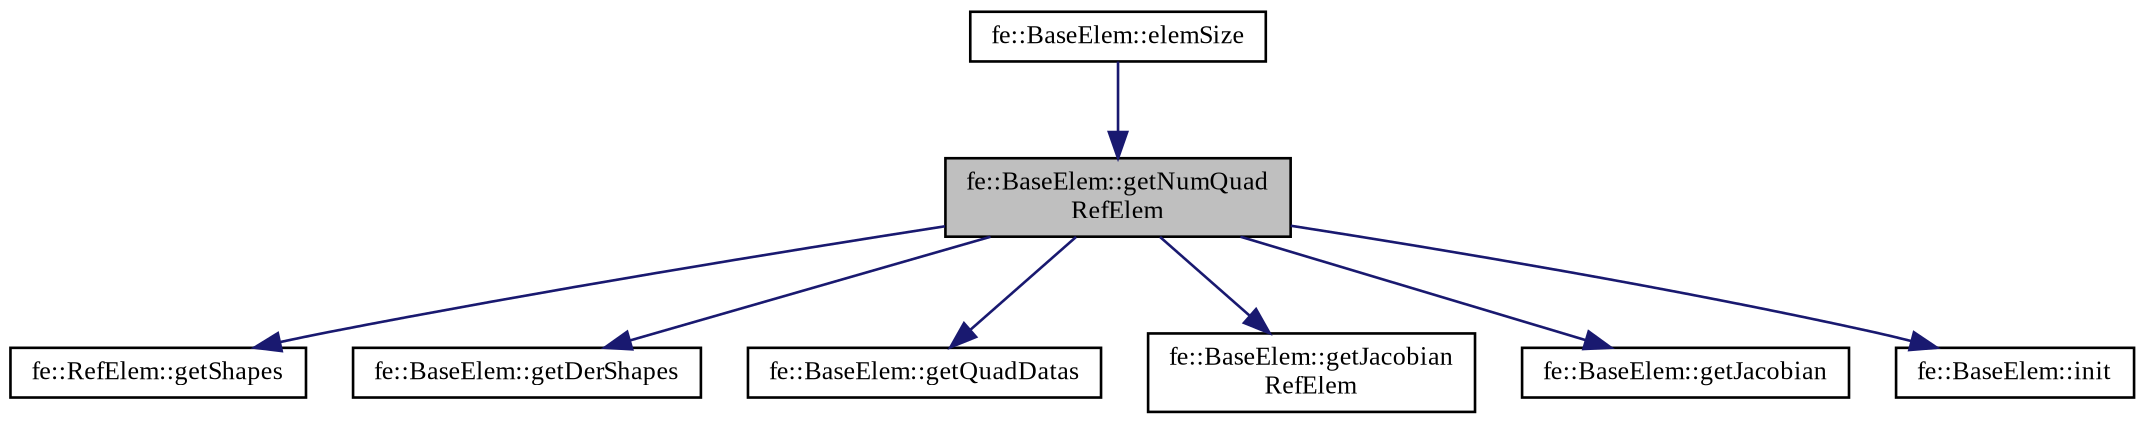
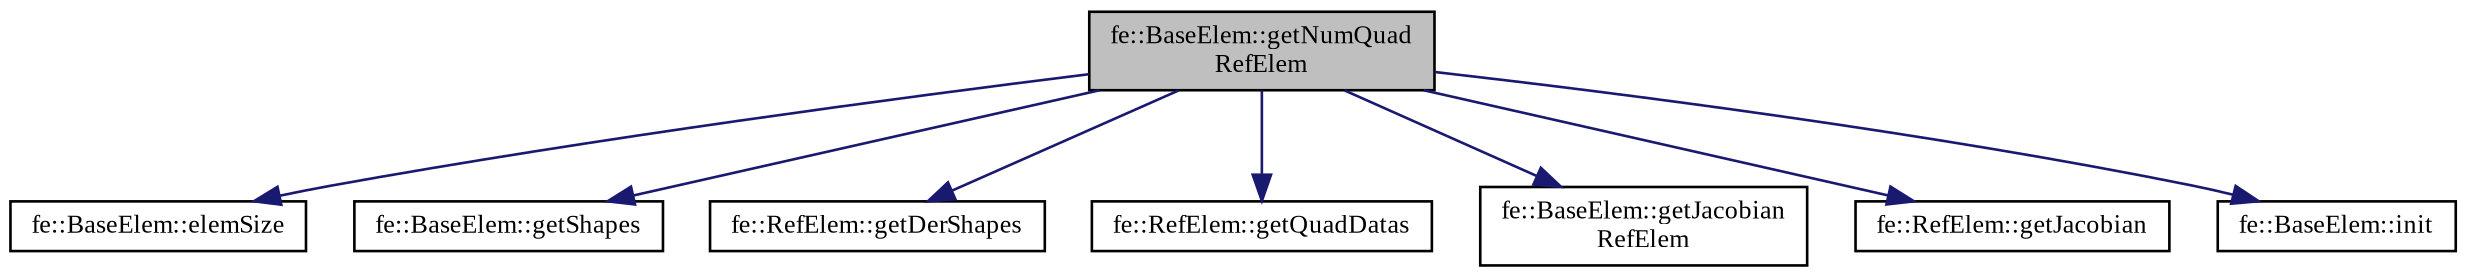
edge "fe::BaseElem::elemSize" -> "fe::BaseElem::getNumQuad RefElem": reversed
node "fe::RefElem::getShapes": label "fe::RefElem::getShapes" -> "fe::BaseElem::getShapes"
node "fe::BaseElem::getDerShapes": label "fe::BaseElem::getDerShapes" -> "fe::RefElem::getDerShapes"
node "fe::BaseElem::getQuadDatas": label "fe::BaseElem::getQuadDatas" -> "fe::RefElem::getQuadDatas"
node "fe::BaseElem::getJacobian": label "fe::BaseElem::getJacobian" -> "fe::RefElem::getJacobian"
